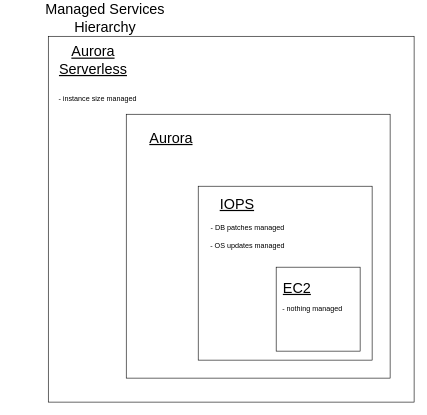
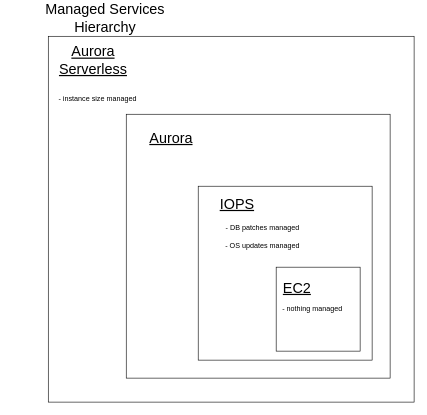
node "- DB patches managed - OS updates managed": moved (248, 234) -> (263, 234)
